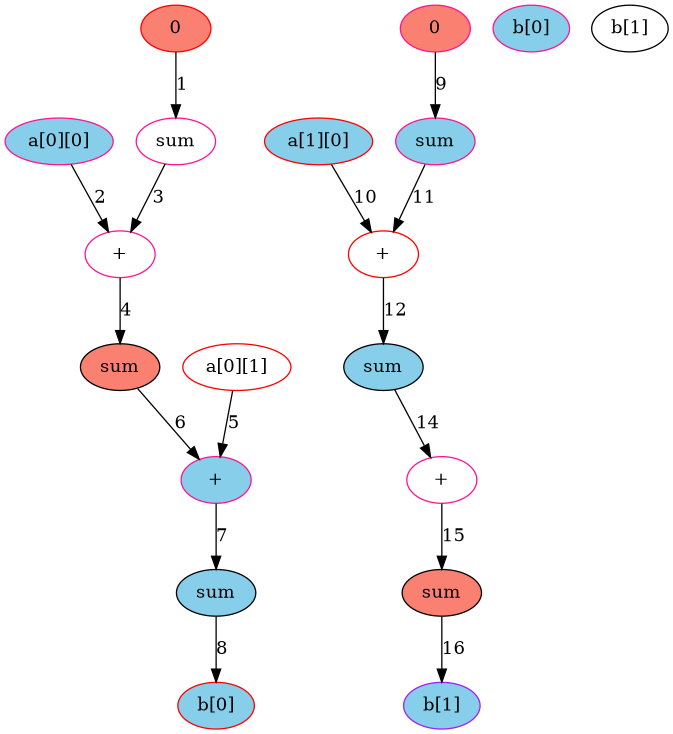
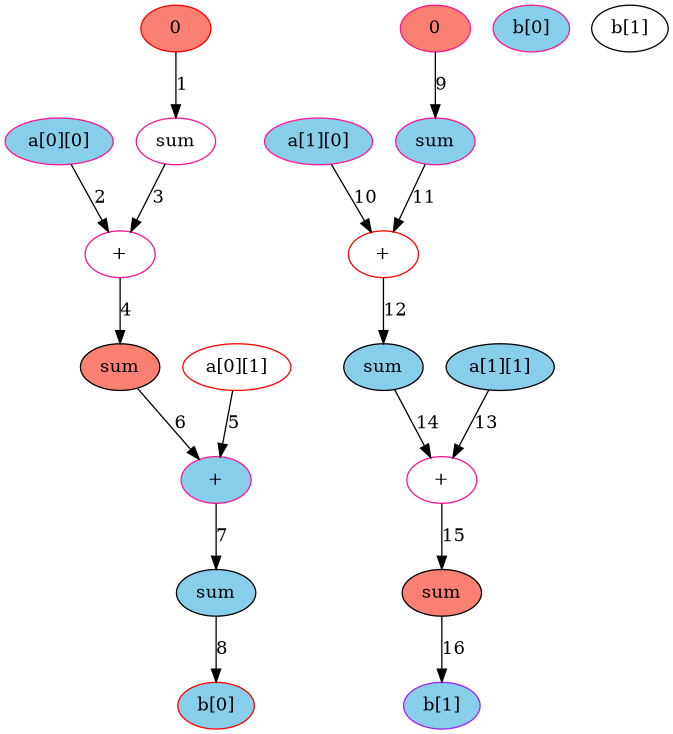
node "a[1][0]": color red -> deeppink
node "a[1][1]": added
